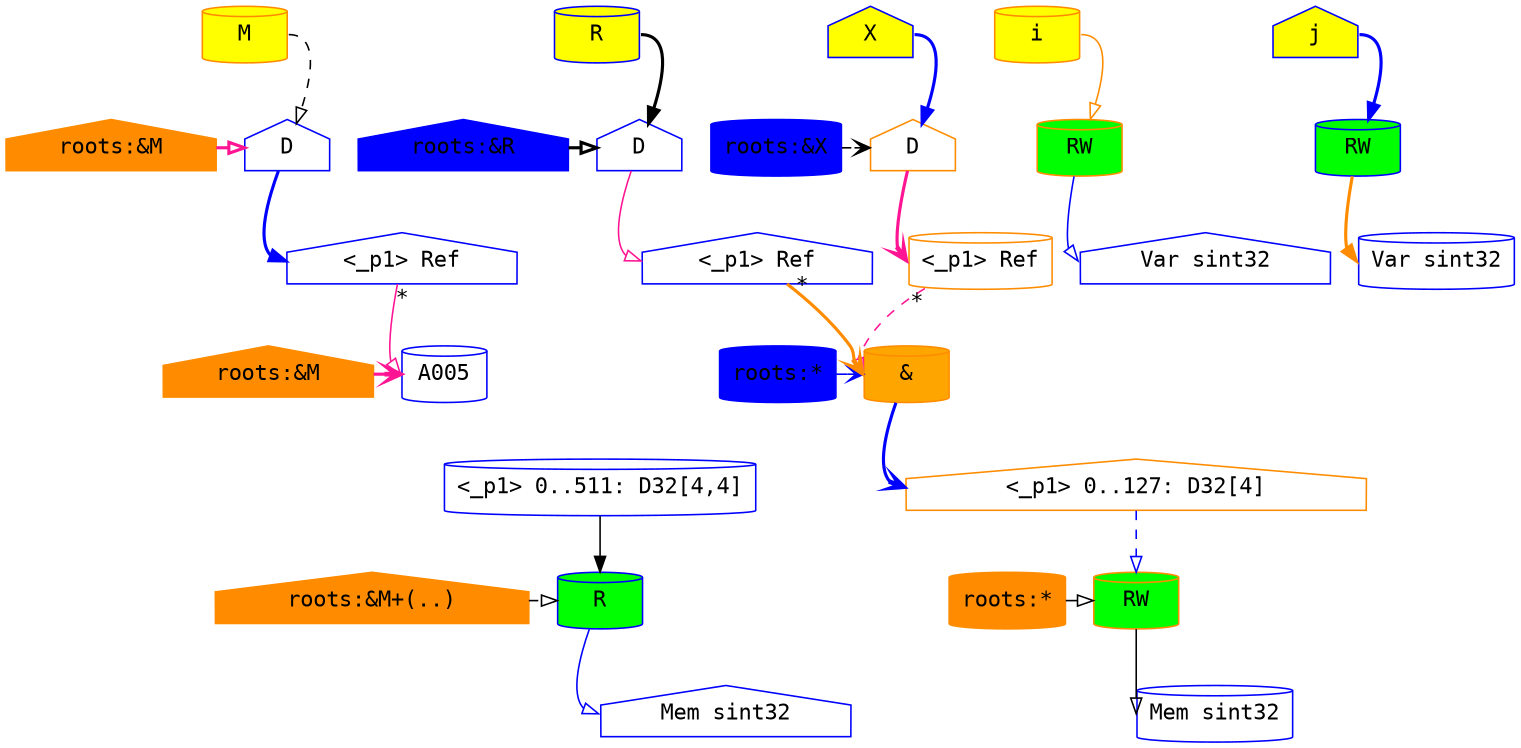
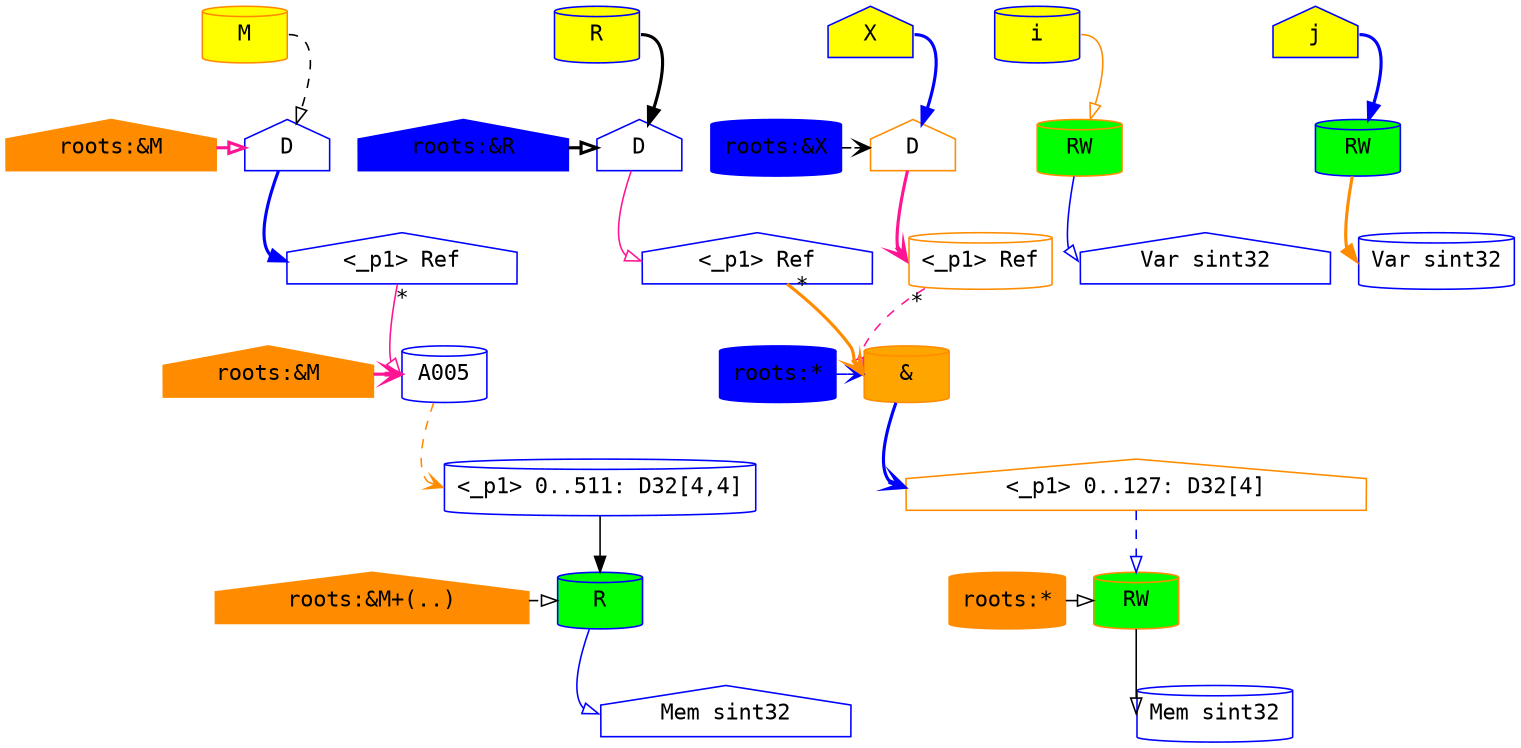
node "i": color darkorange -> blue
edge "A005" -> "<_p1> 0..511: D32[4,4]": added
